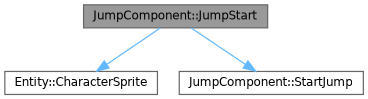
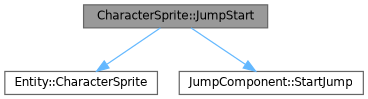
node "JumpComponent::JumpStart": label "JumpComponent::JumpStart" -> "CharacterSprite::JumpStart"
